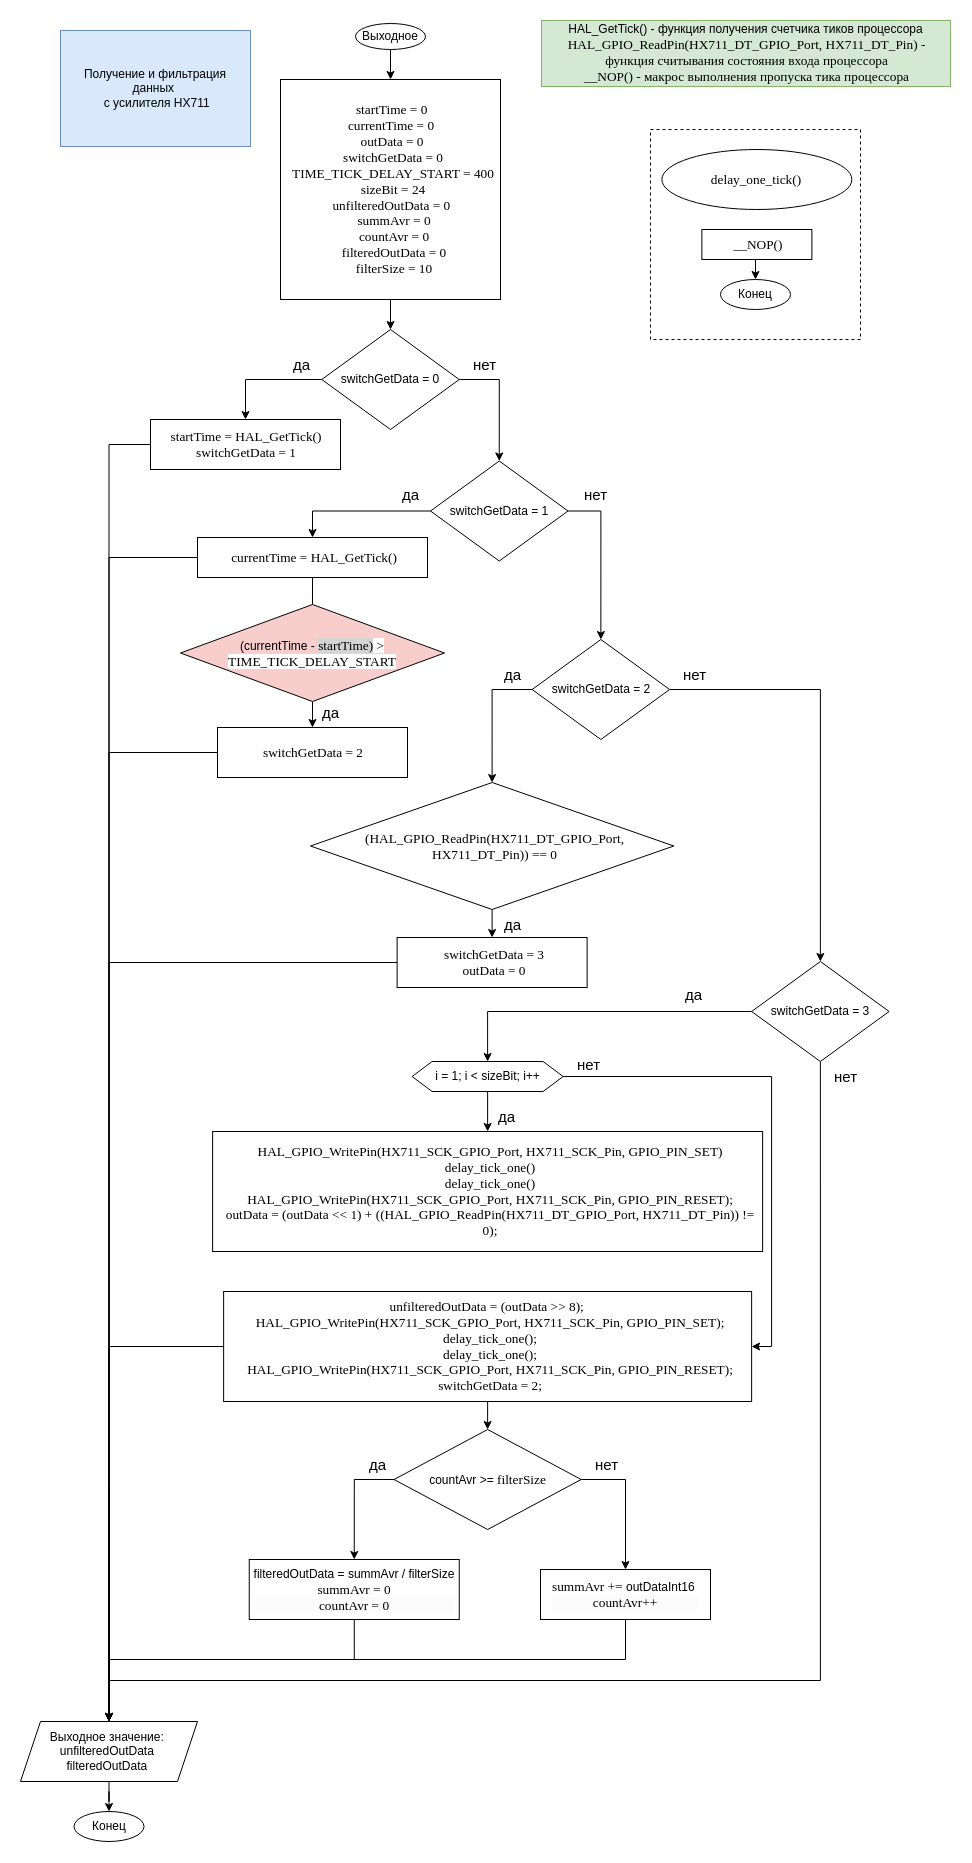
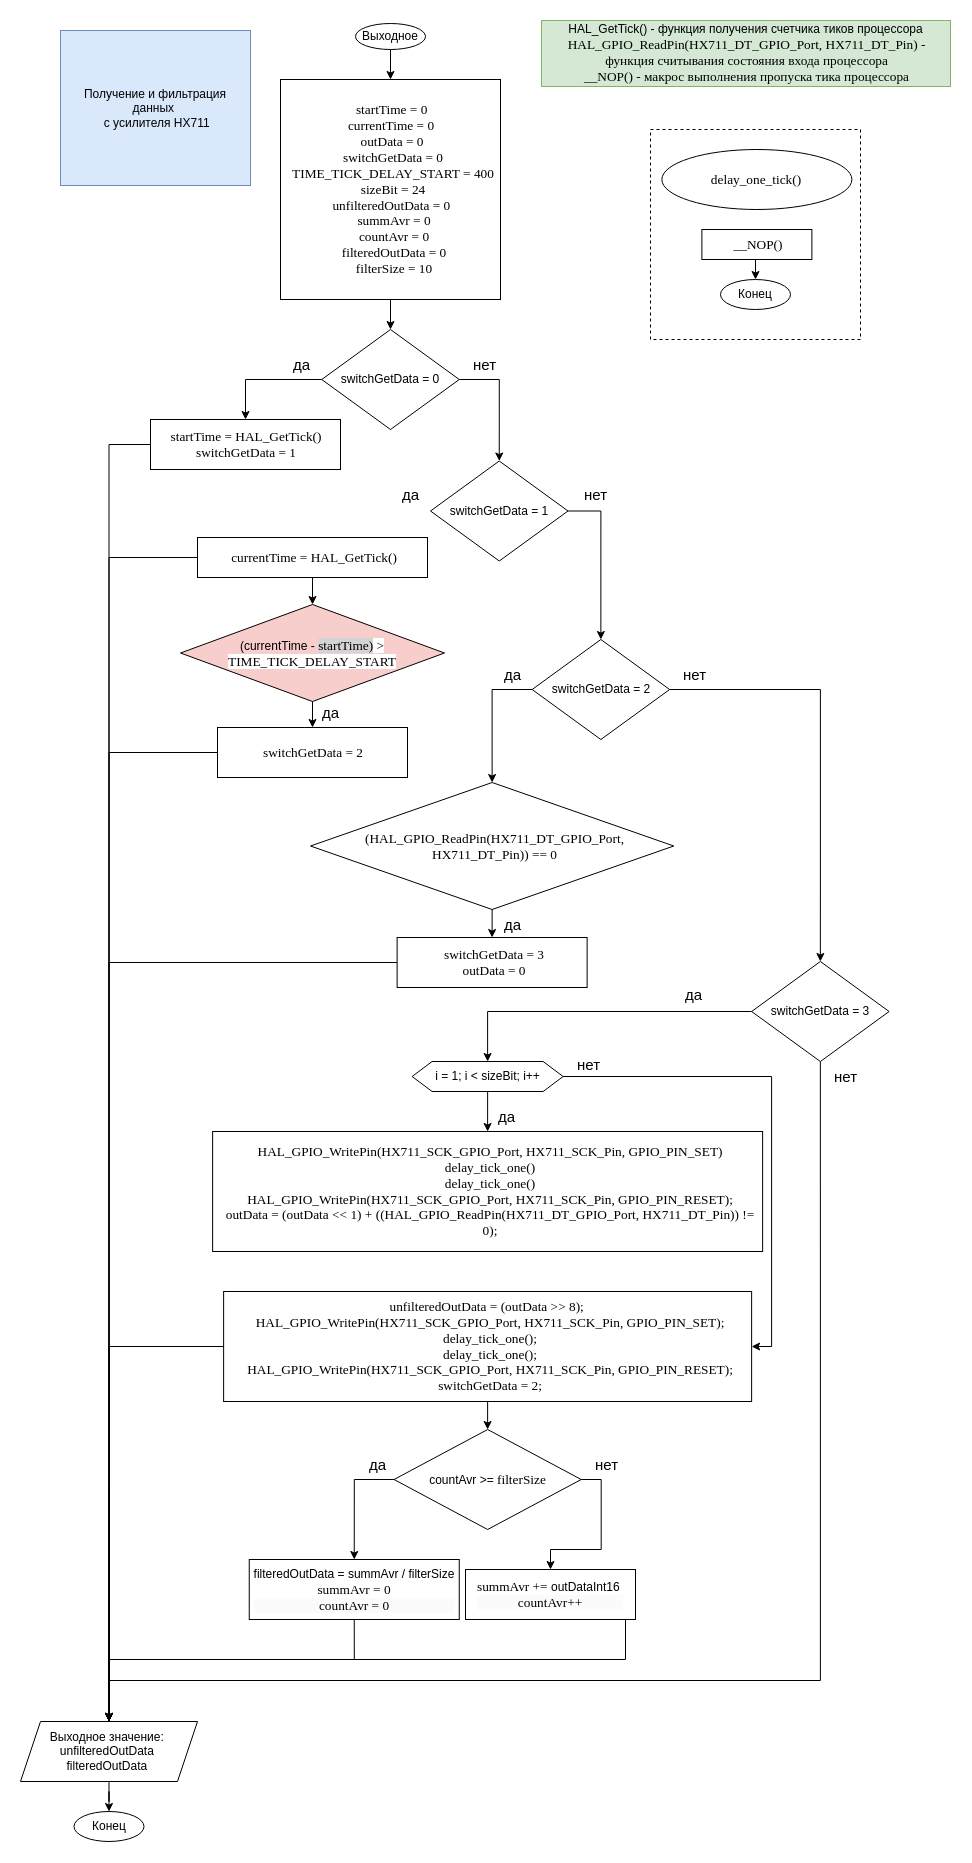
node "Получение и фильтрация данных с усилителя HX711": size 190x116 -> 190x155
edge "switchGetData = 1" -> "currentTime = HAL_GetTick()": removed
edge "currentTime = HAL_GetTick()" -- "(currentTime - startTime) > TIME_TICK_DELAY_START": arrowhead none -> classic
node "summAvr += outDataInt16 countAvr++": moved (626, 1595) -> (551, 1595)
